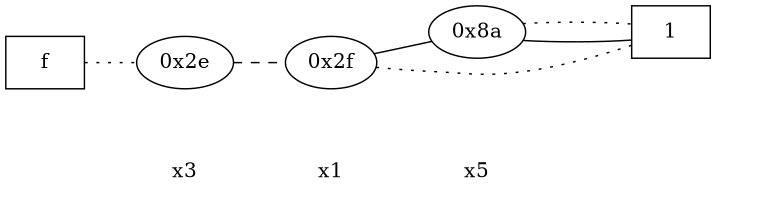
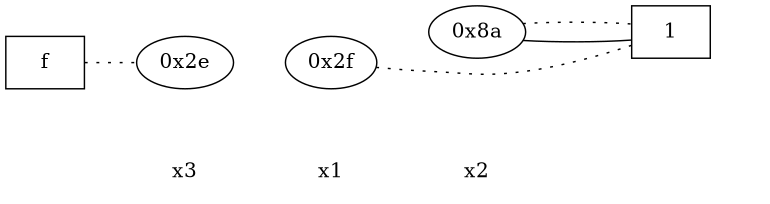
edge "0x8a" -- "0x2f": removed
edge "0x2e" -- "0x2f": removed
node "x5": label "x5" -> "x2"
